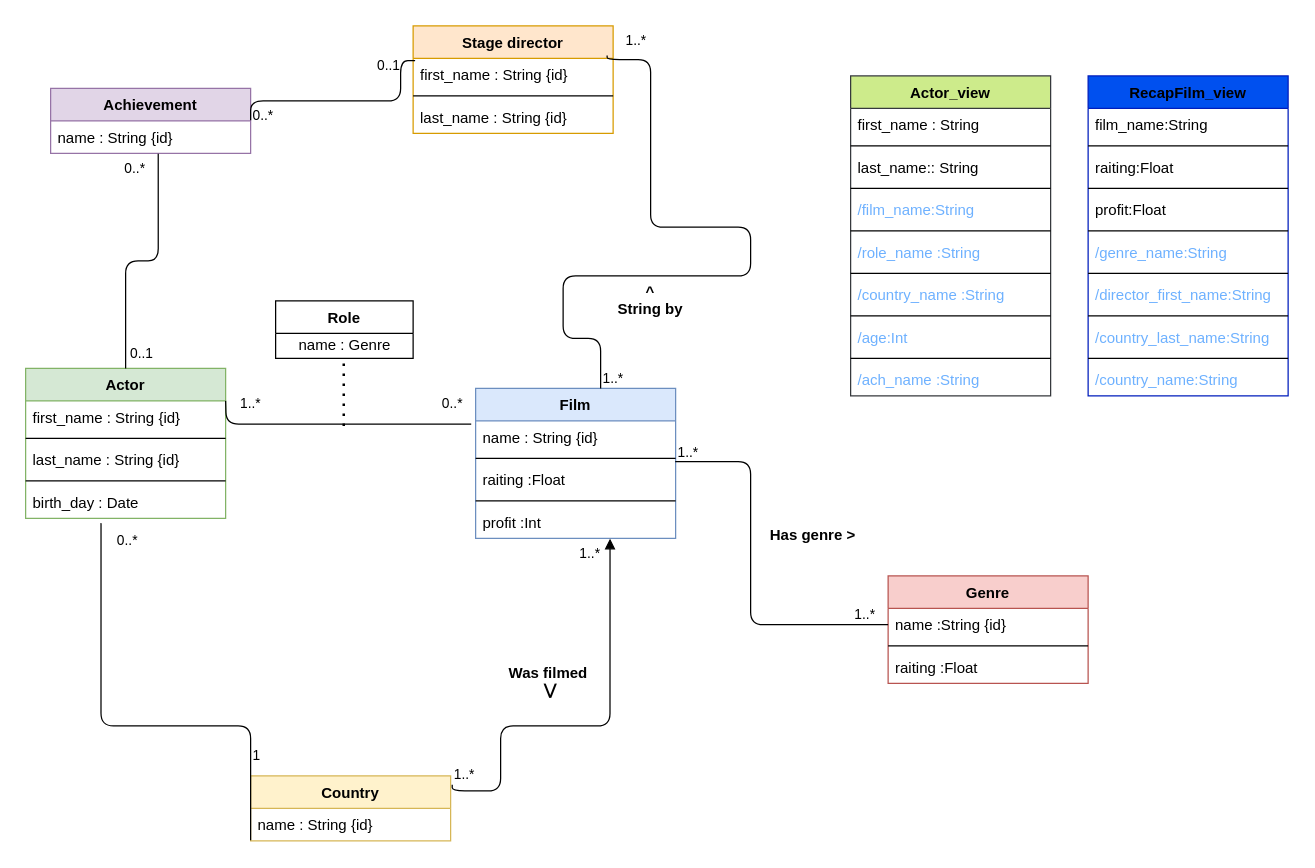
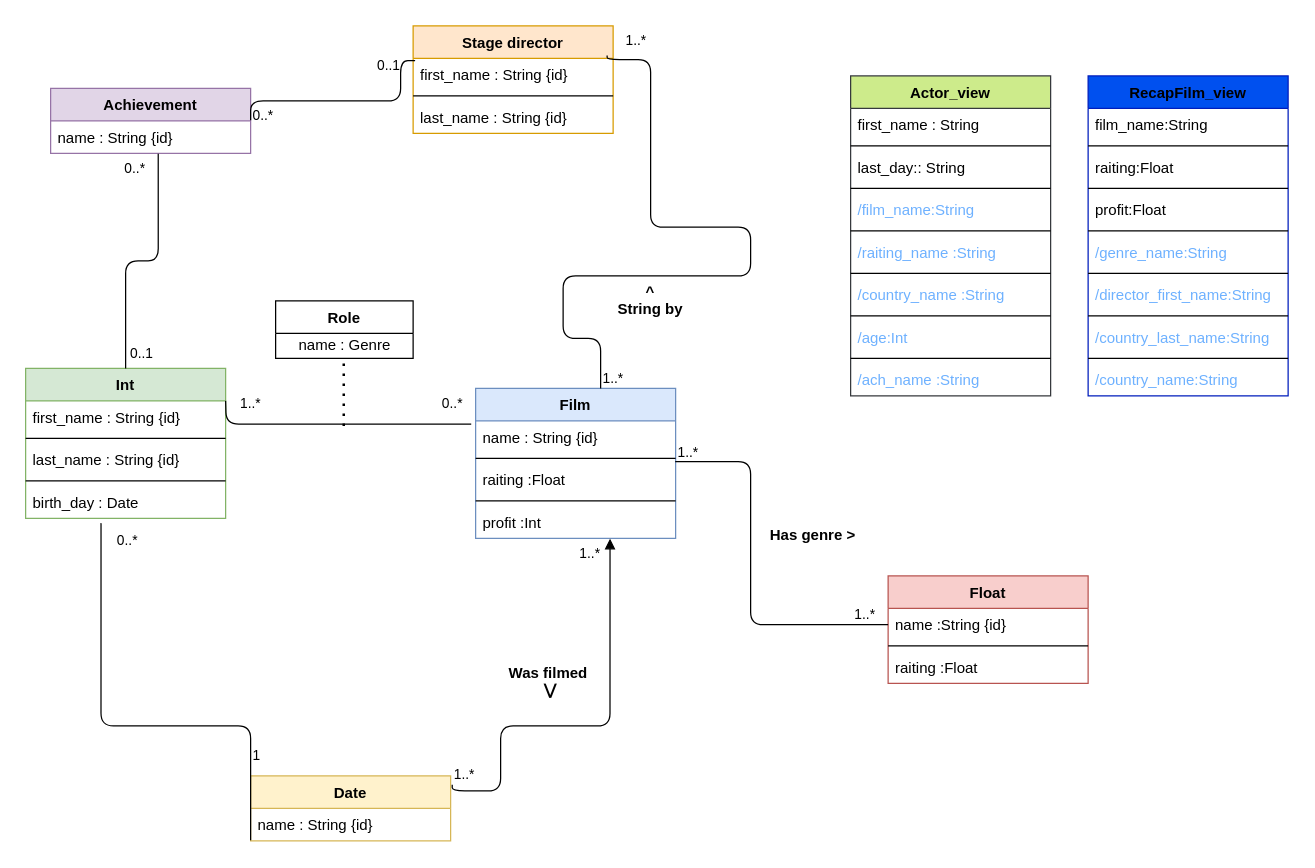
node "last_name:: String": label "last_name:: String" -> "last_day:: String"
node "/role_name :String": label "/role_name :String" -> "/raiting_name :String"
node "Actor": label "Actor" -> "Int"
node "Genre": label "Genre" -> "Float"
node "Country": label "Country" -> "Date"
